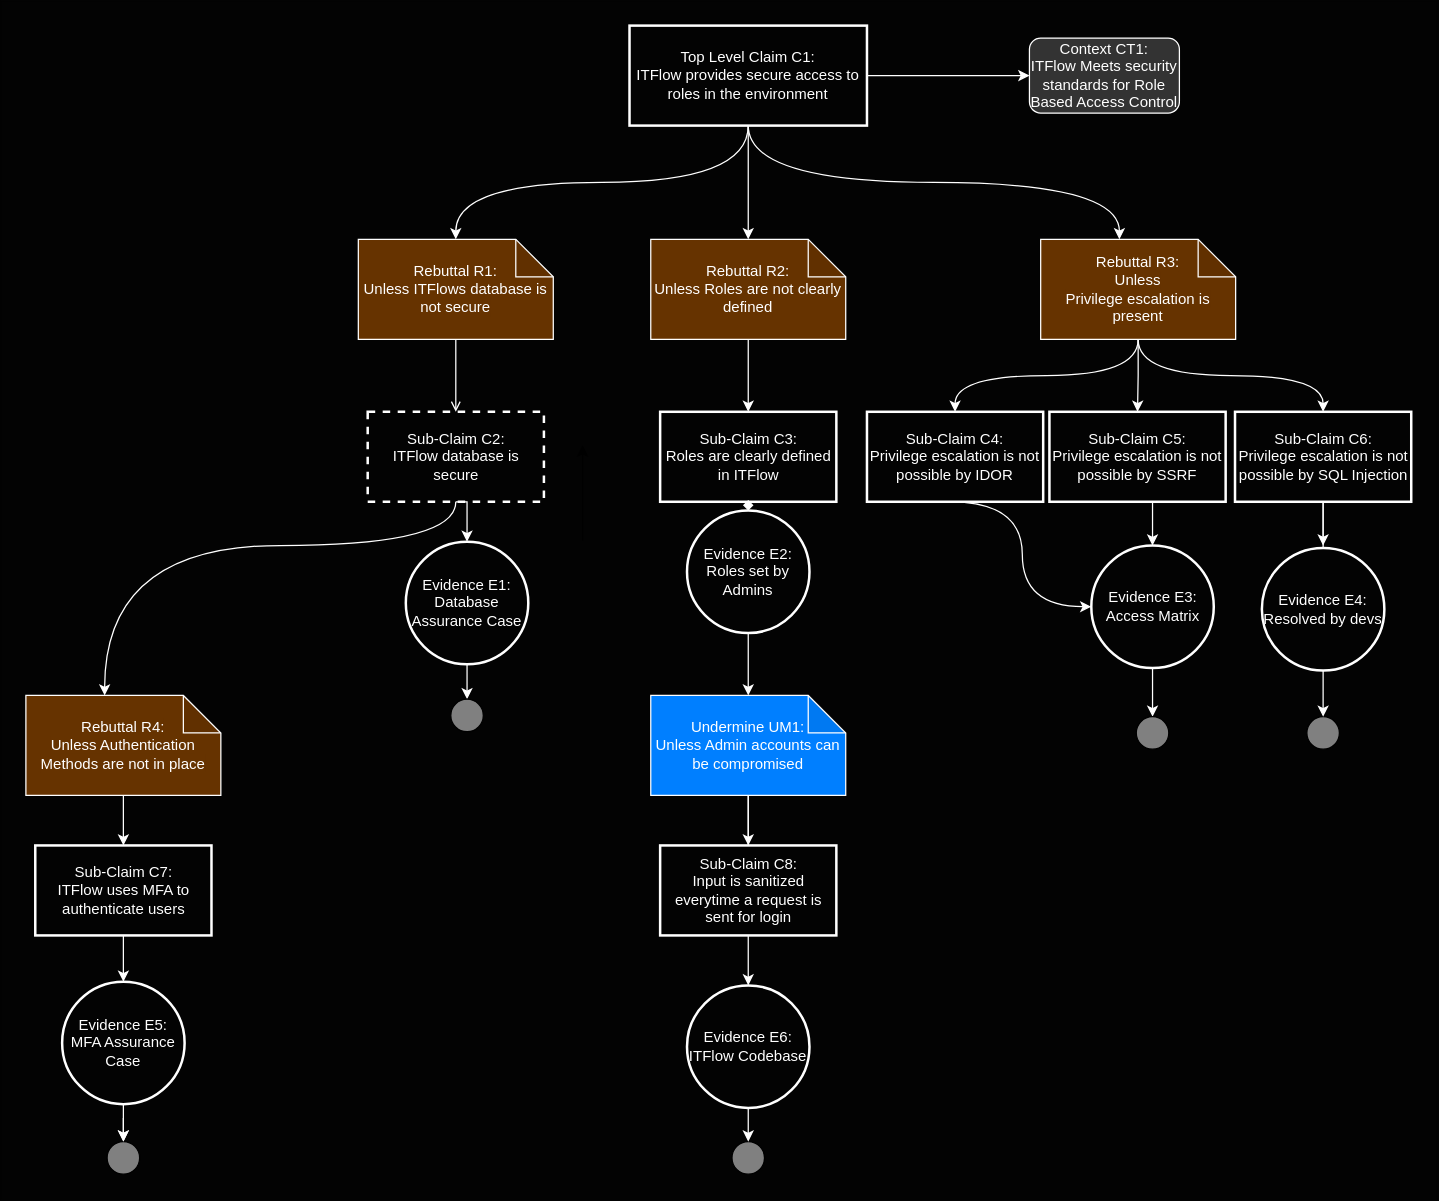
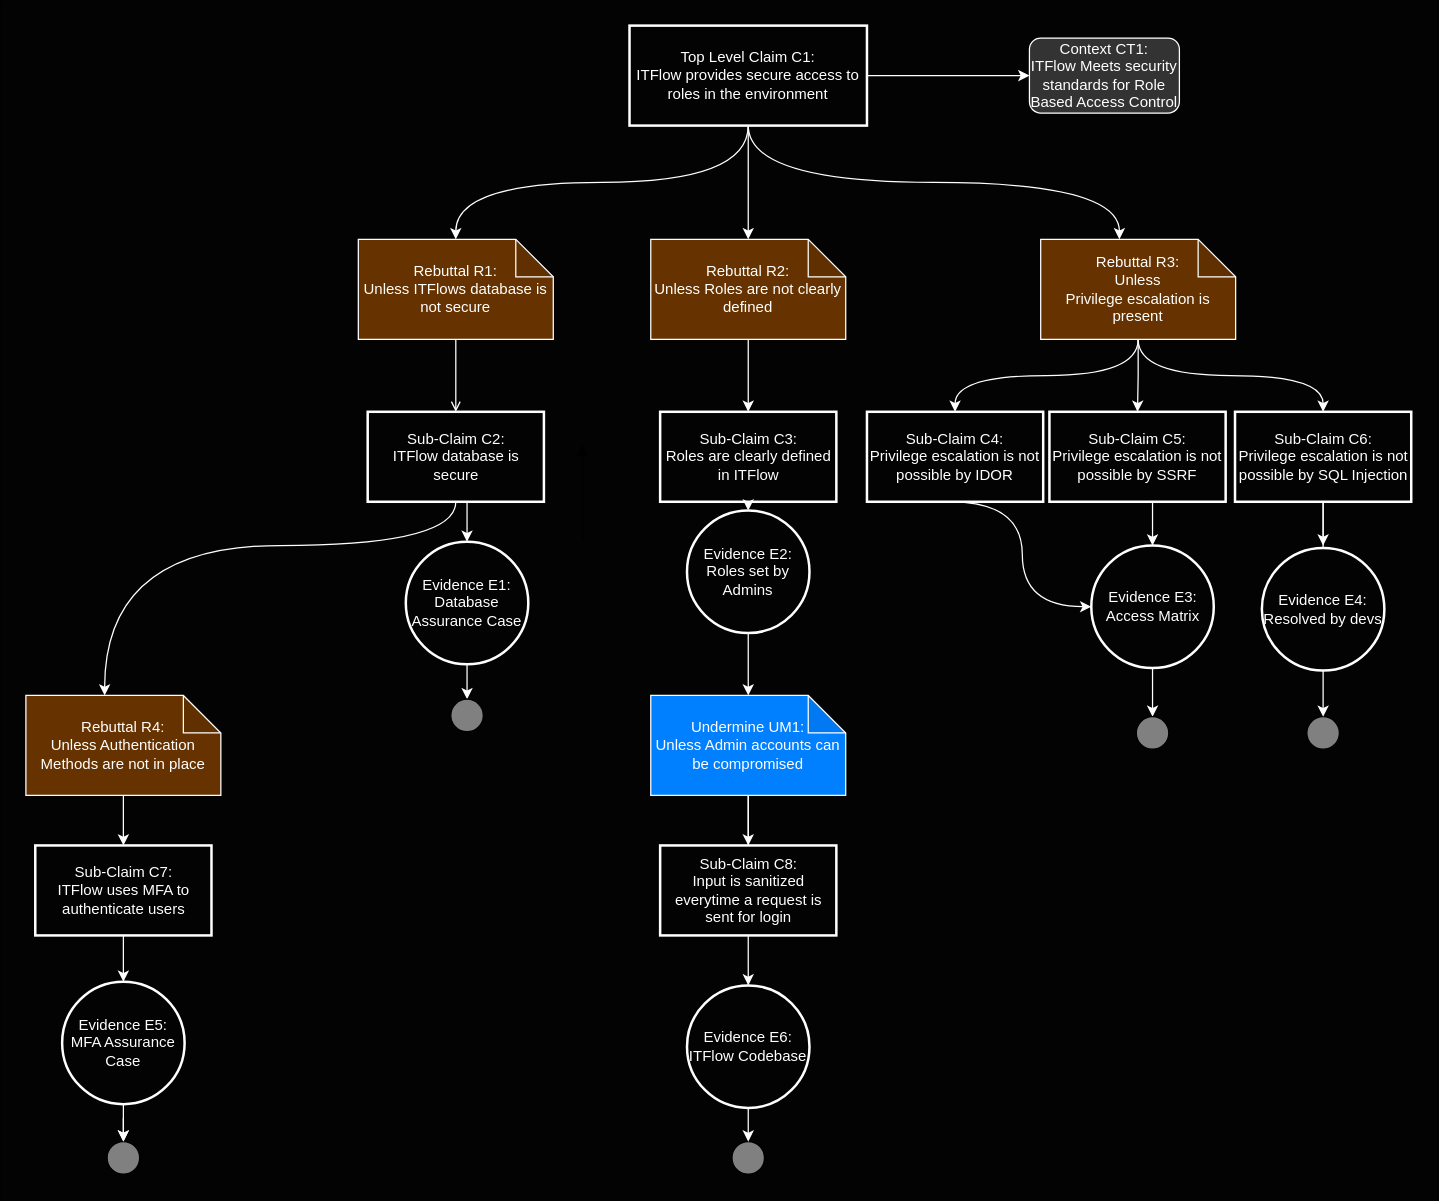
node "Sub-Claim C2: ITFlow database is secure": style dashed -> solid
edge "Sub-Claim C3: Roles are clearly defined in ITFlow" -> "Evidence E2: Roles set by Admins": arrowhead diamond -> classic
